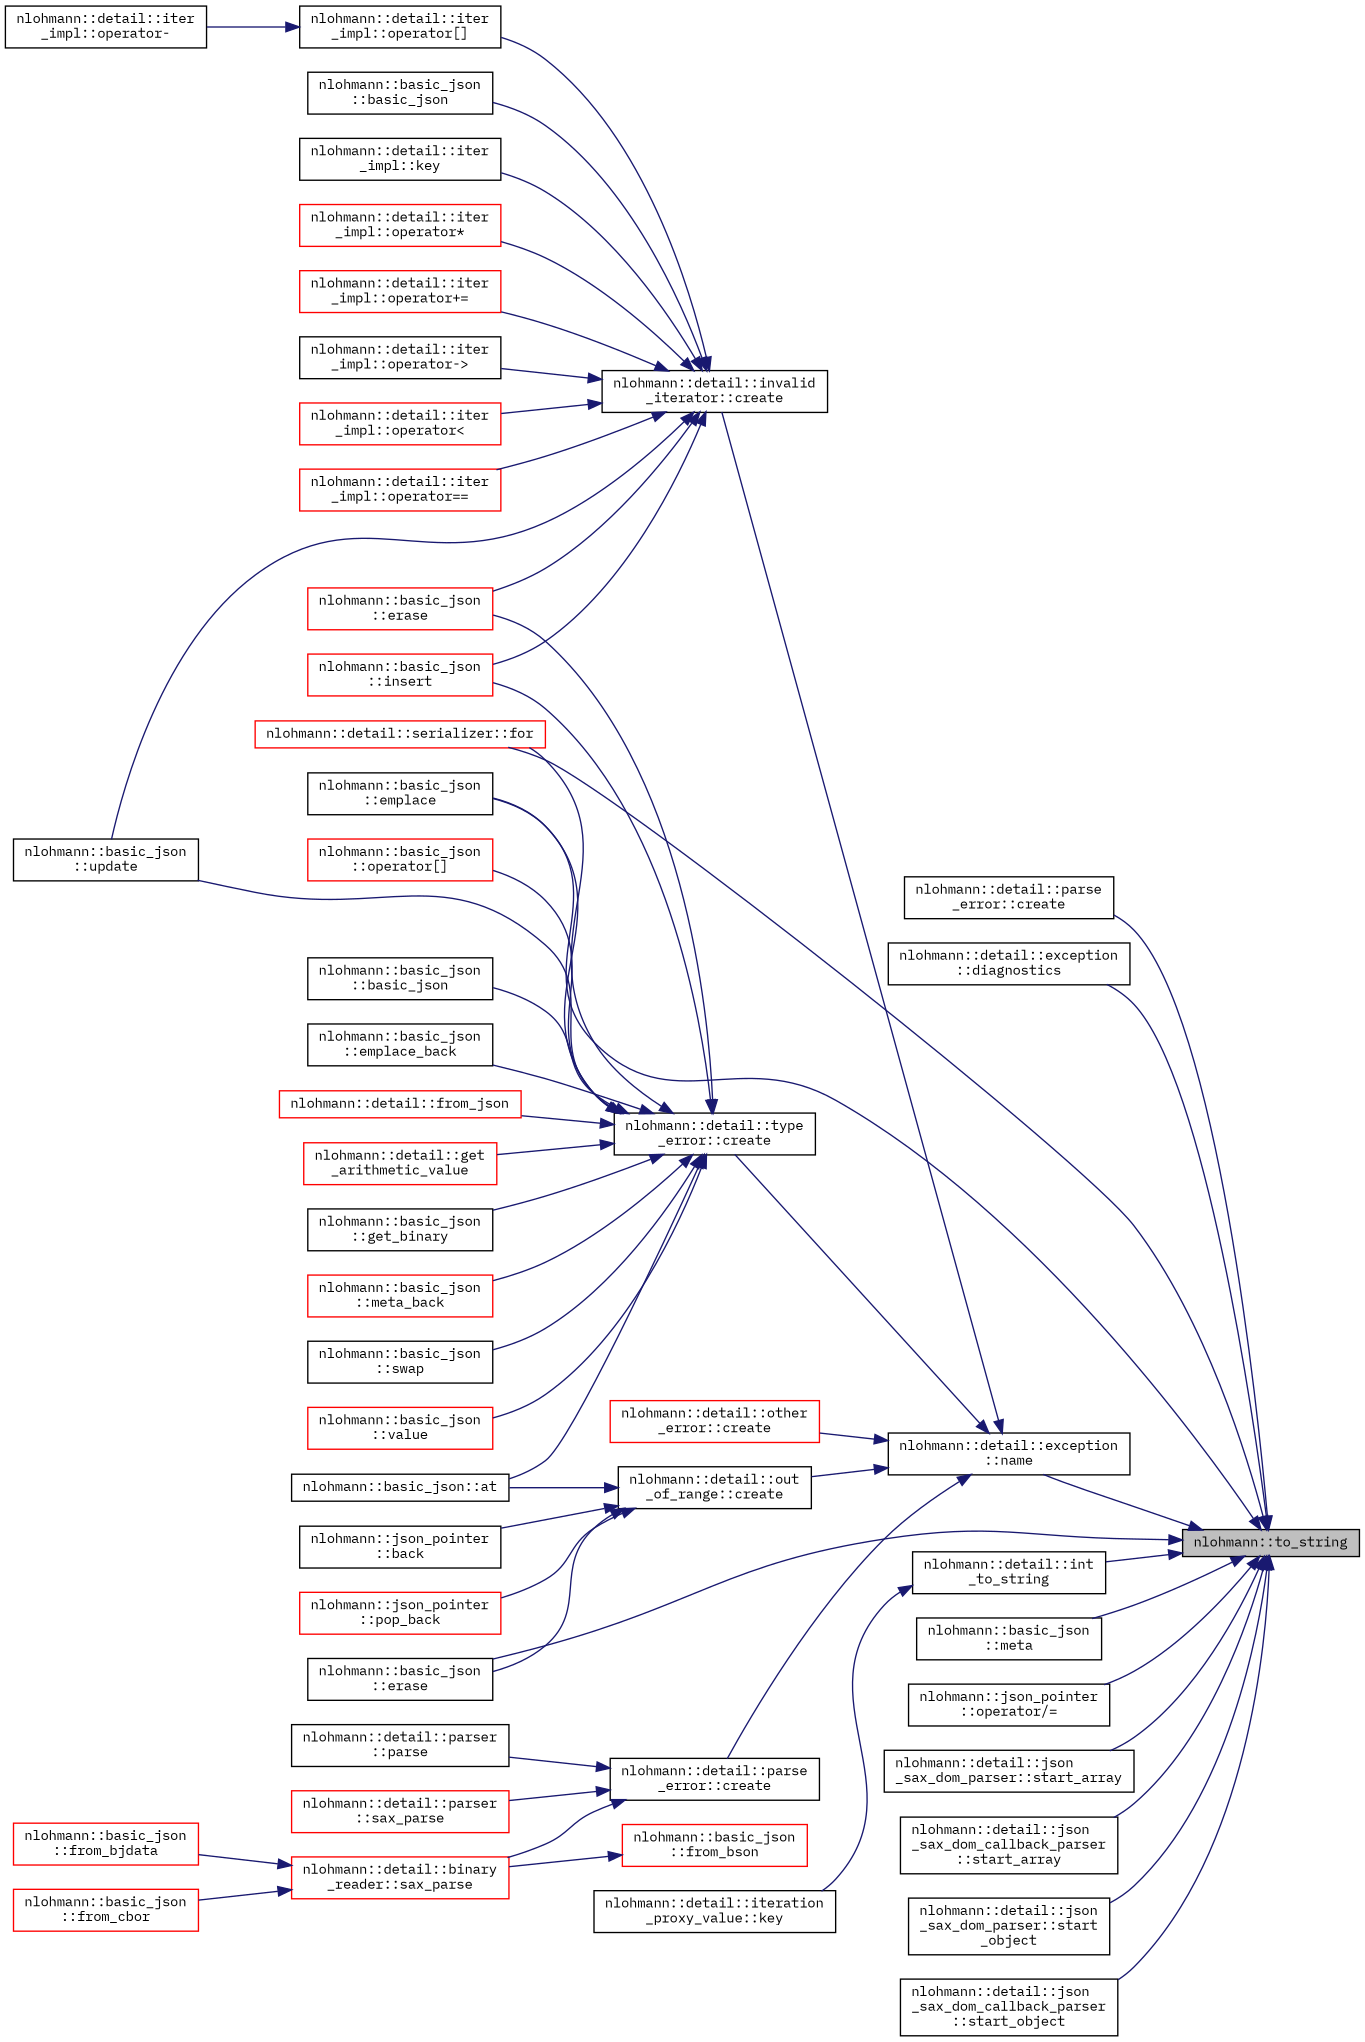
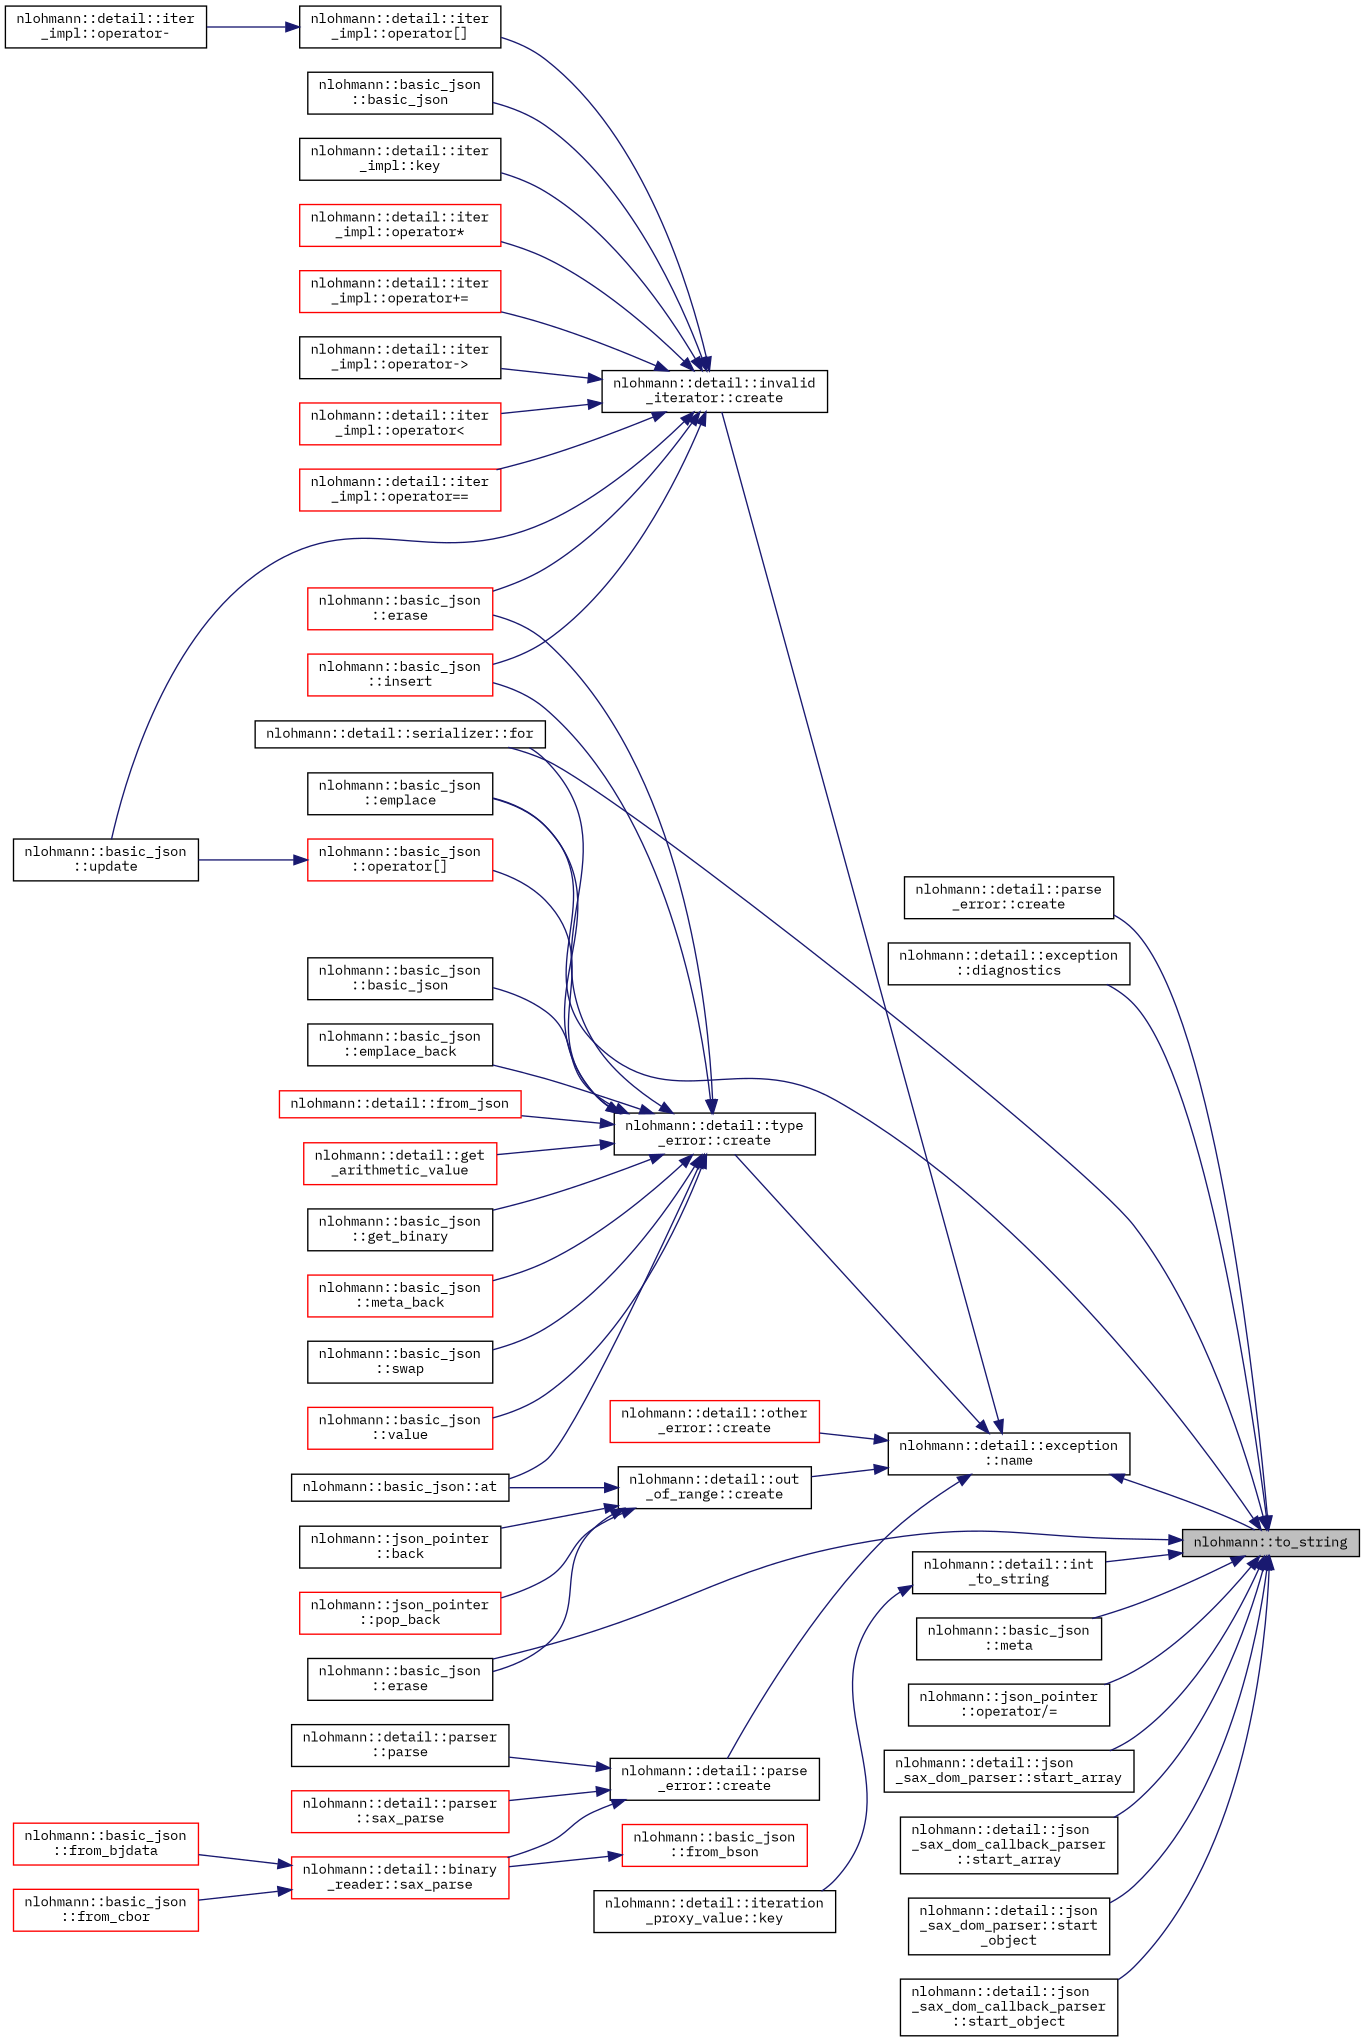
node "nlohmann::detail::serializer::for": color red -> black
edge "nlohmann::basic_json ::update" -> "nlohmann::detail::type _error::create": now "nlohmann::basic_json ::update" -> "nlohmann::basic_json ::operator[]"
edge "nlohmann::detail::exception ::name" -> "nlohmann::to_string": reversed
